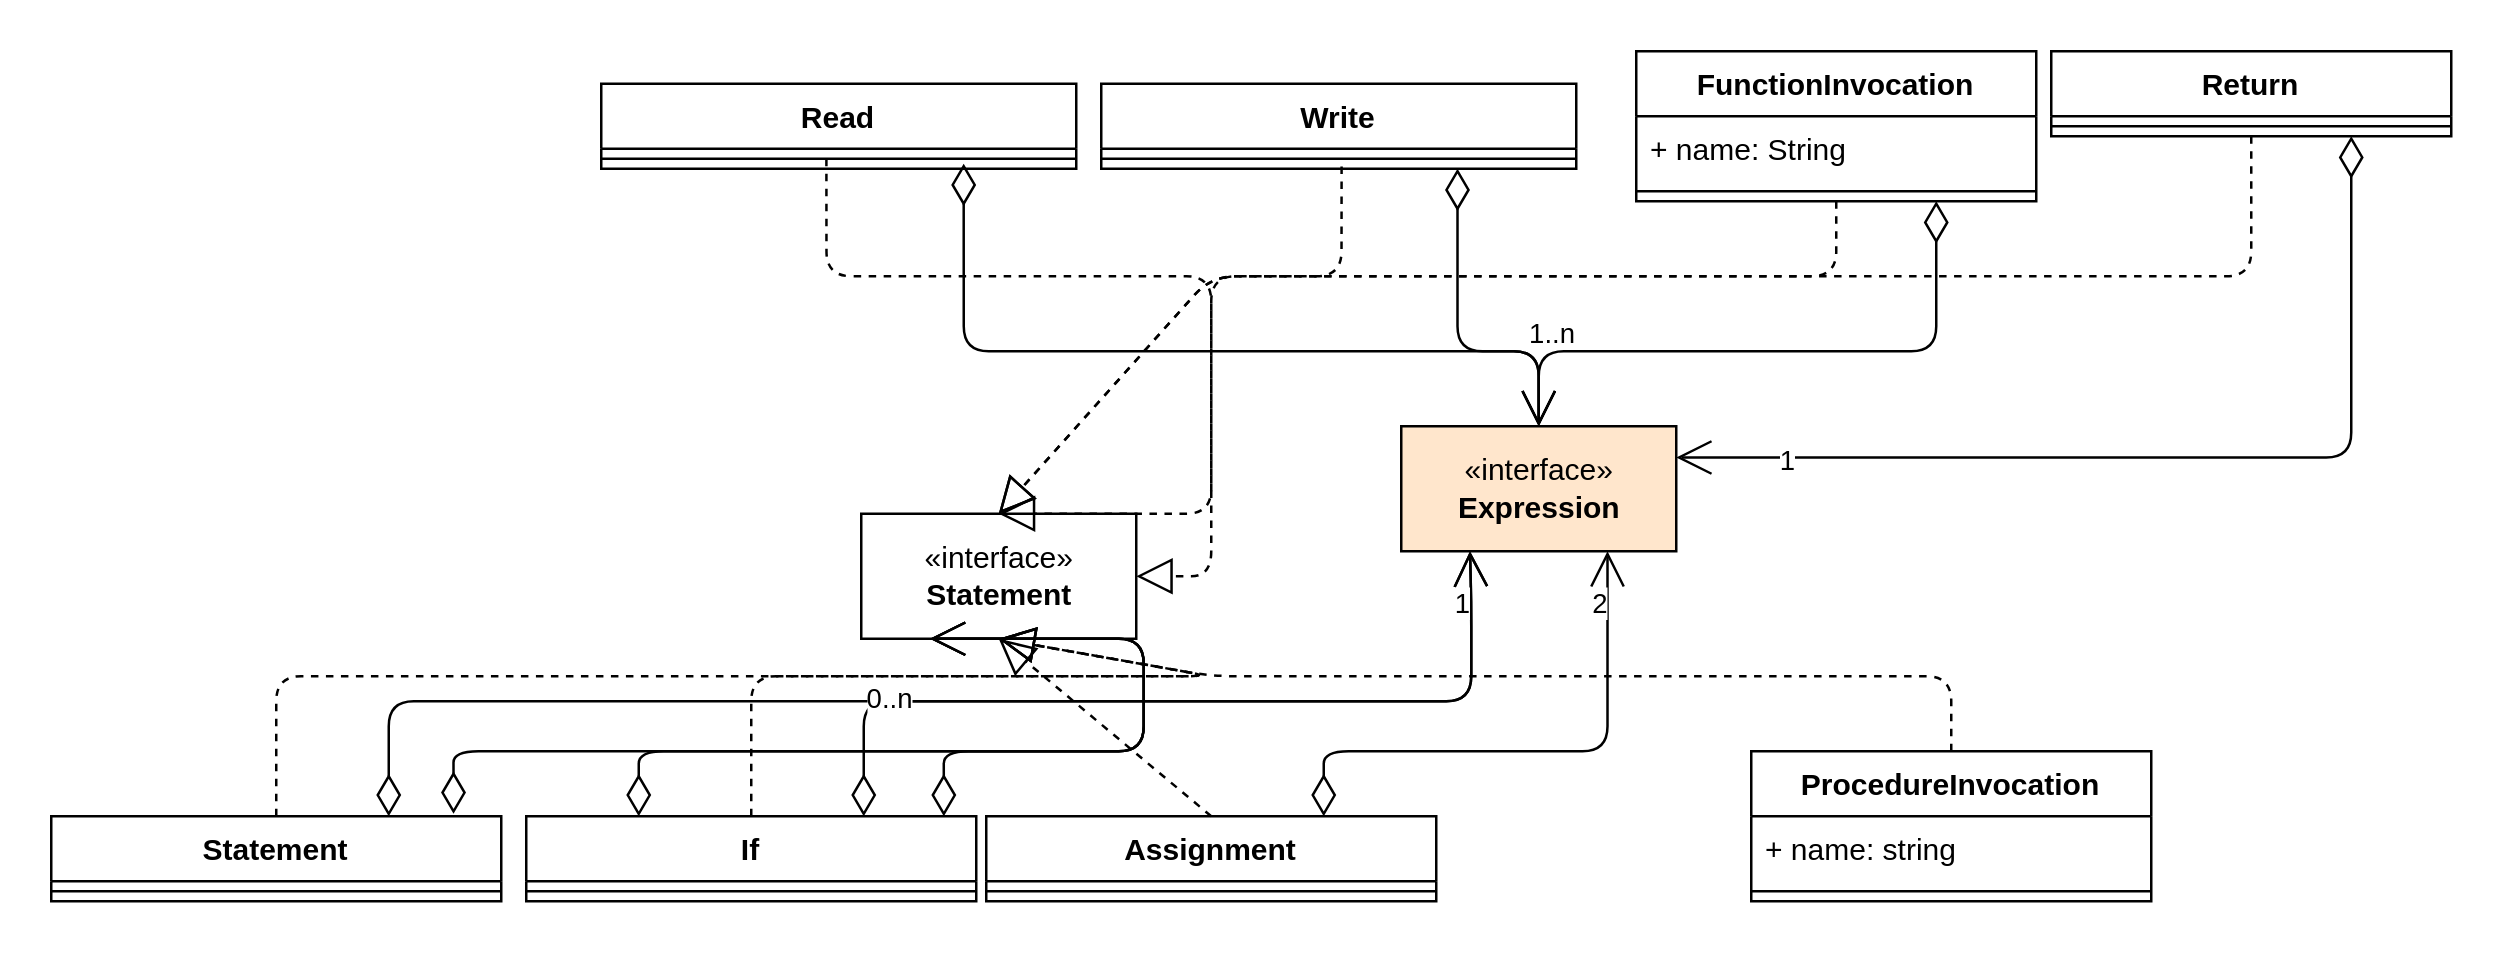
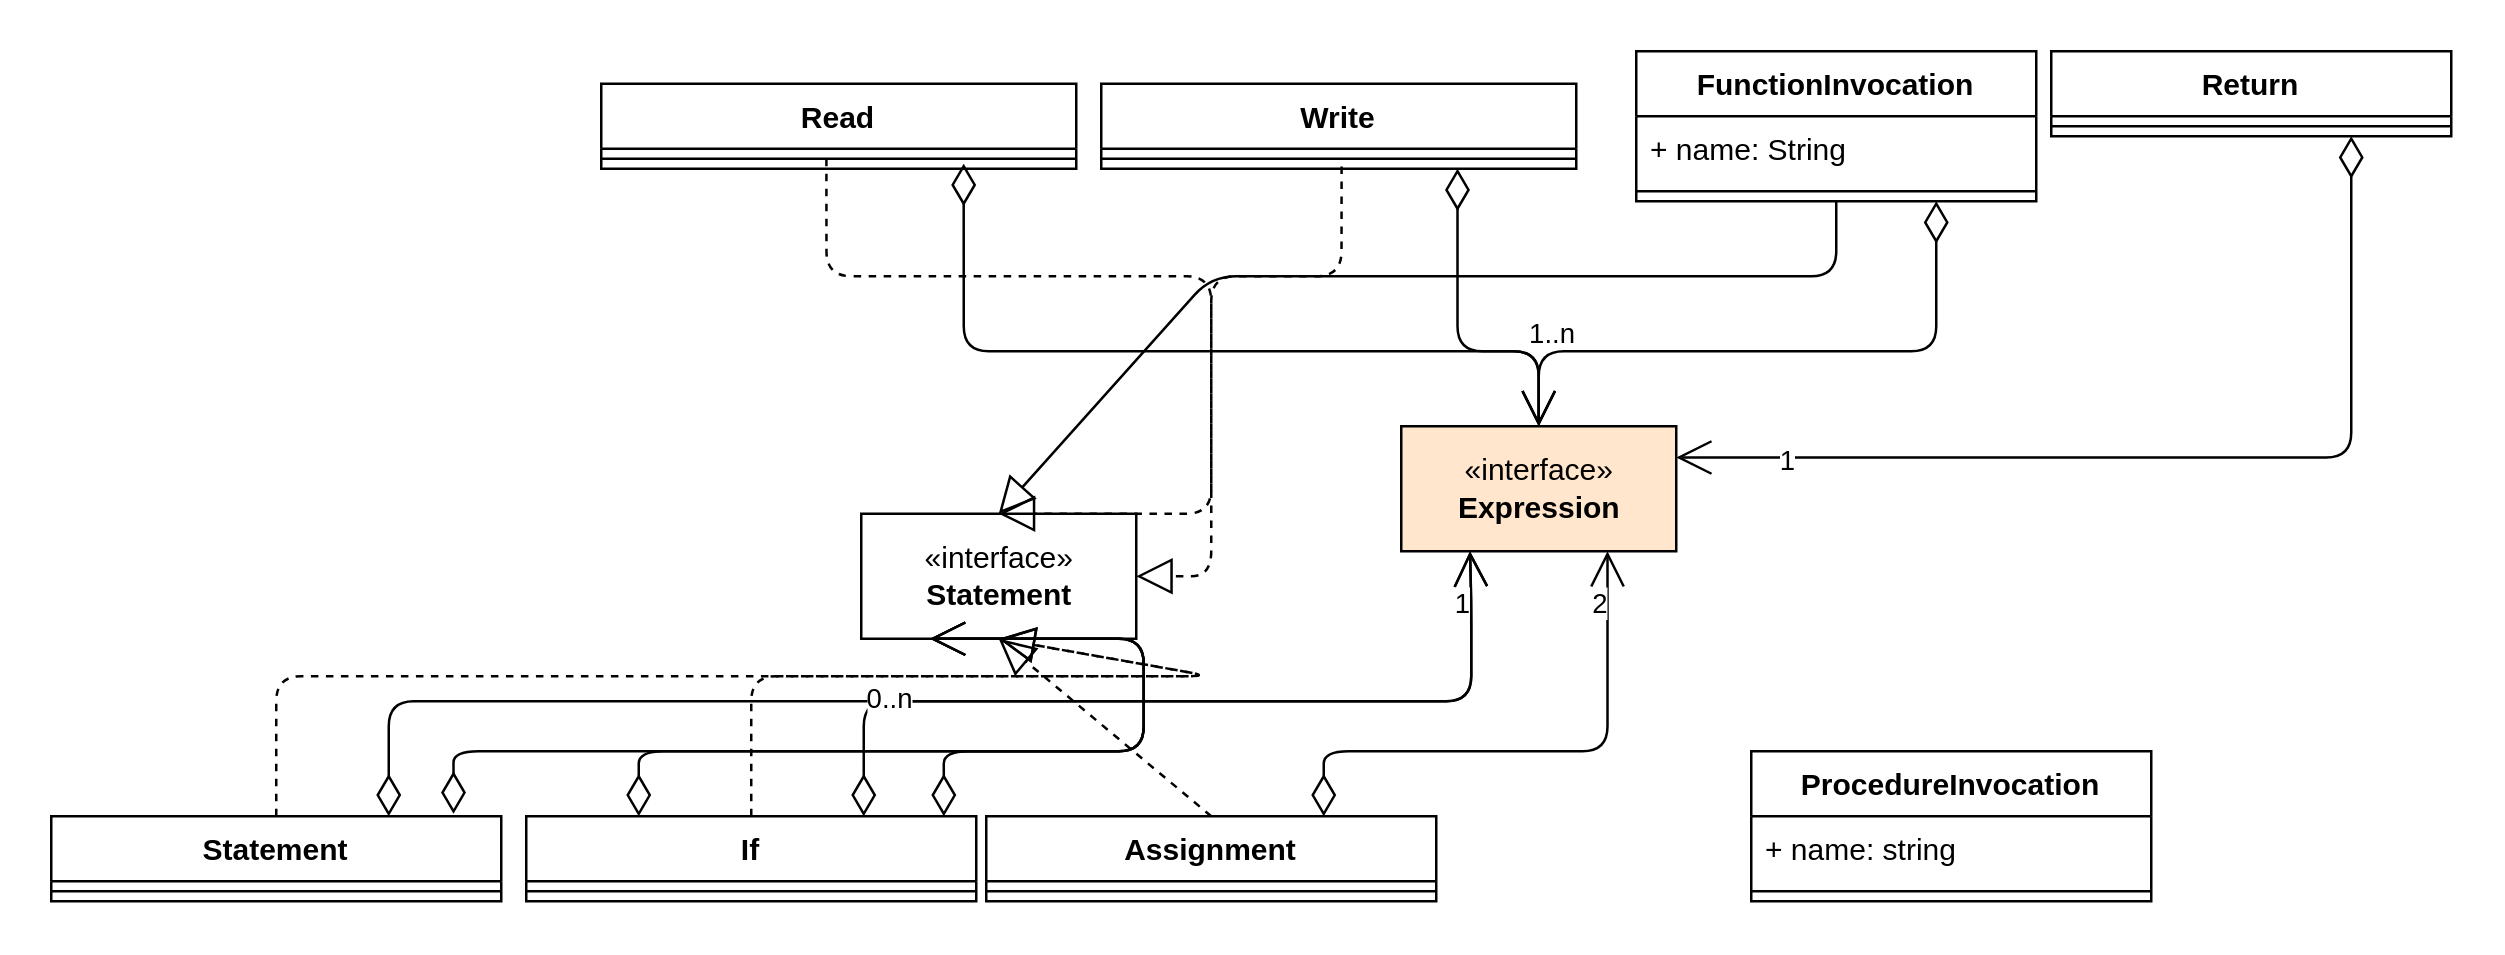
edge "FunctionInvocation" -> "«interface» Statement": style dashed -> solid
edge "Return" -> "«interface» Statement": removed
edge "ProcedureInvocation" -> "«interface» Statement": removed
